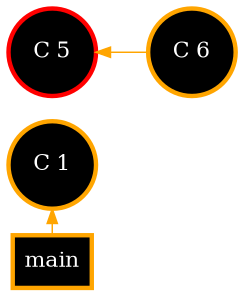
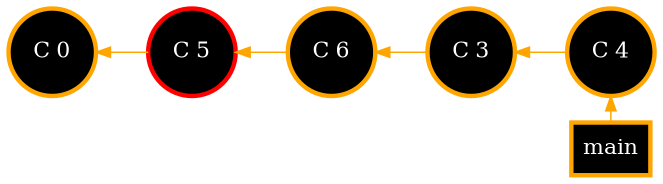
node "C 0": added
node "C 3": added
node "C 1": label "C 1" -> "C 4"
